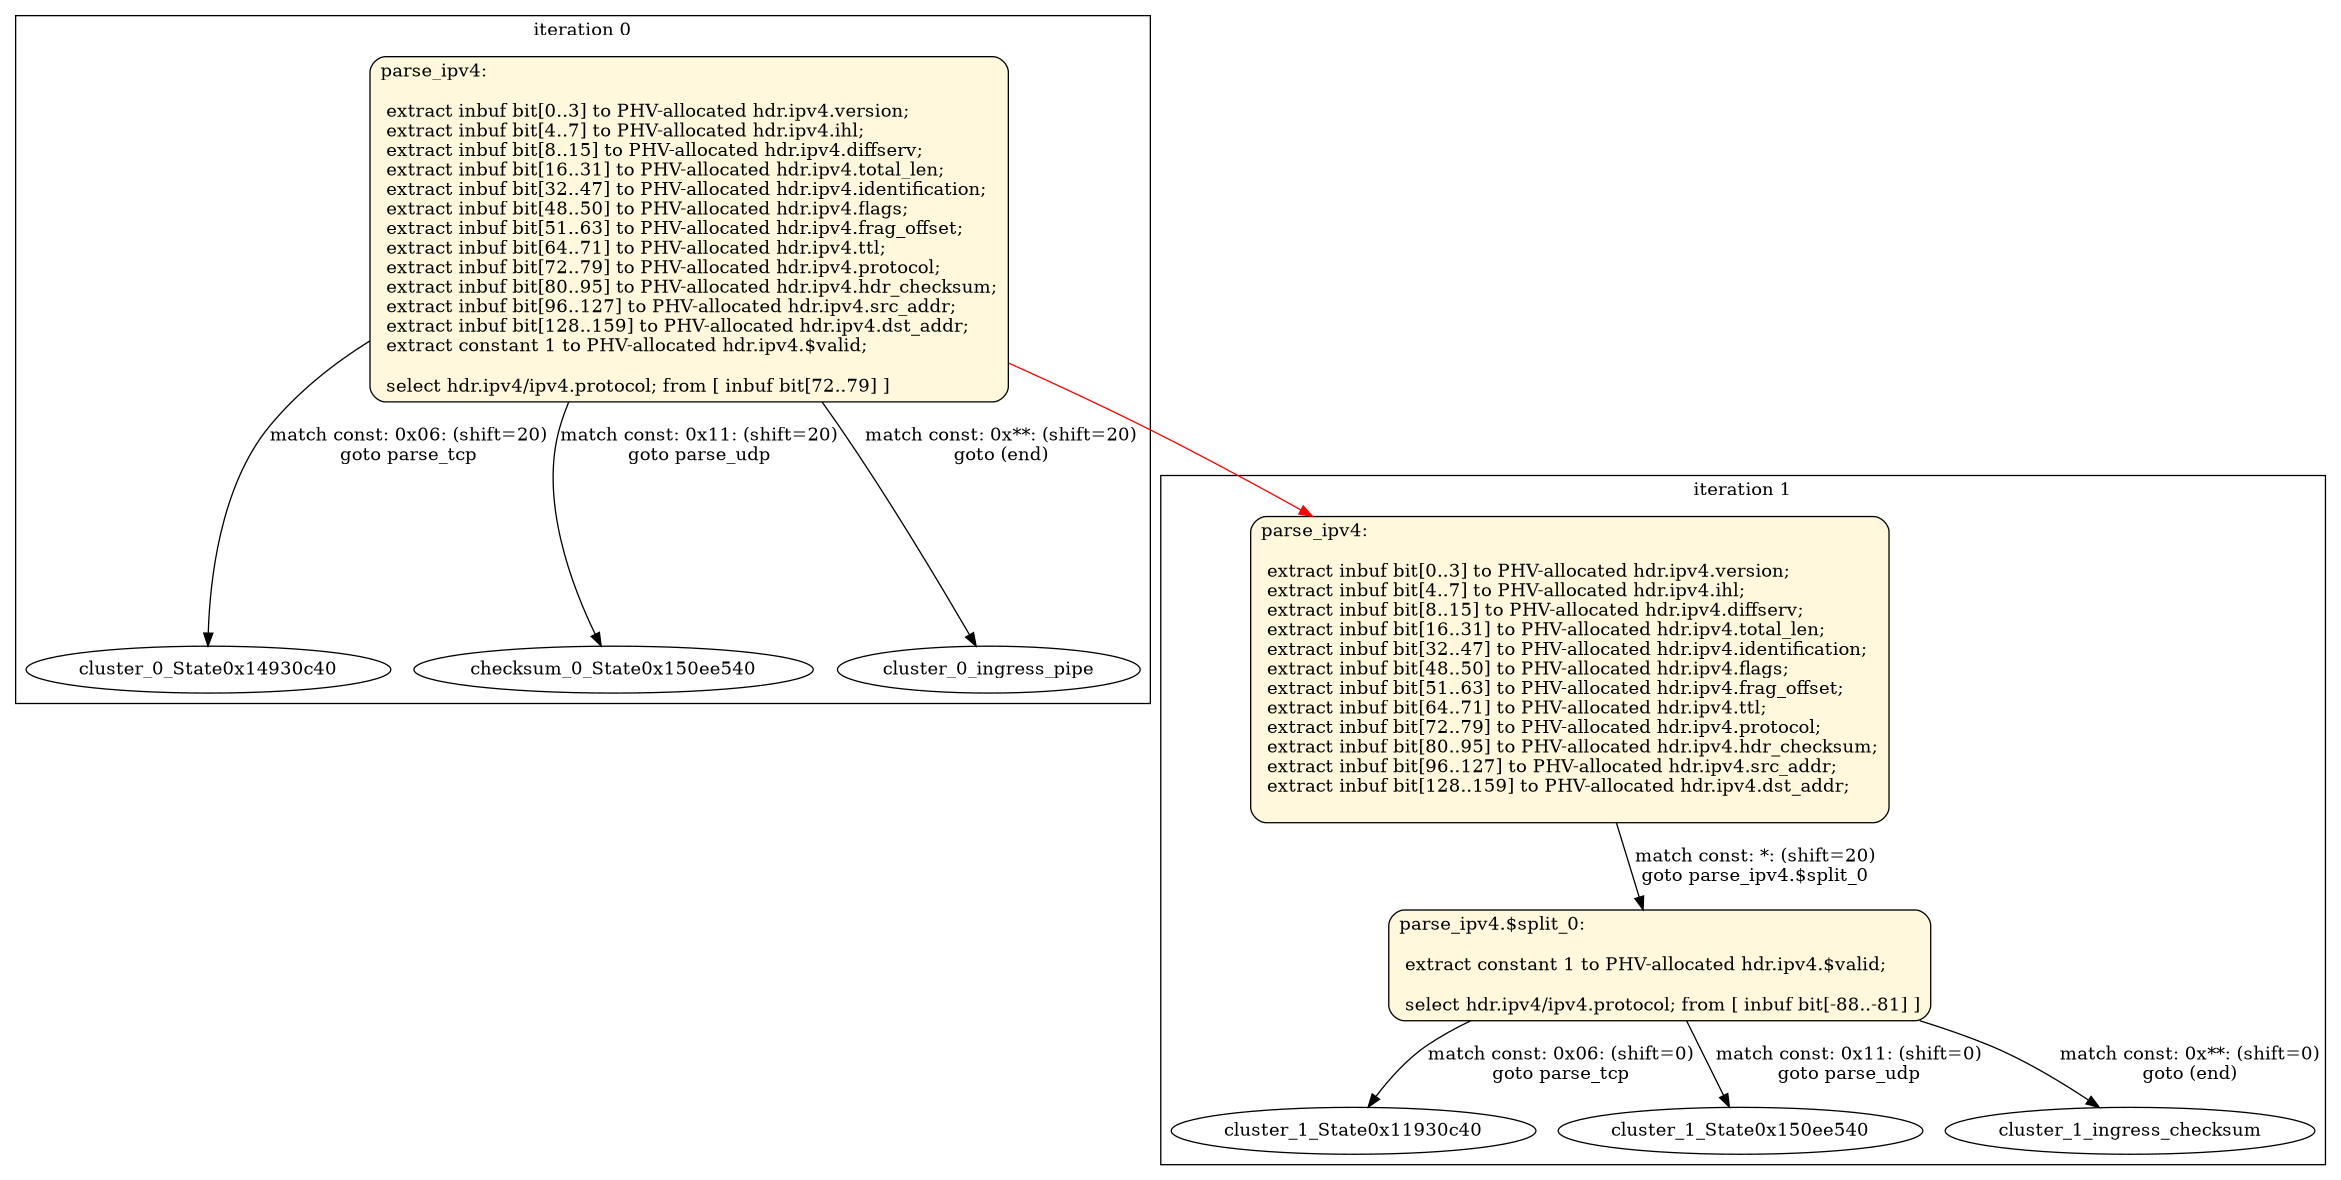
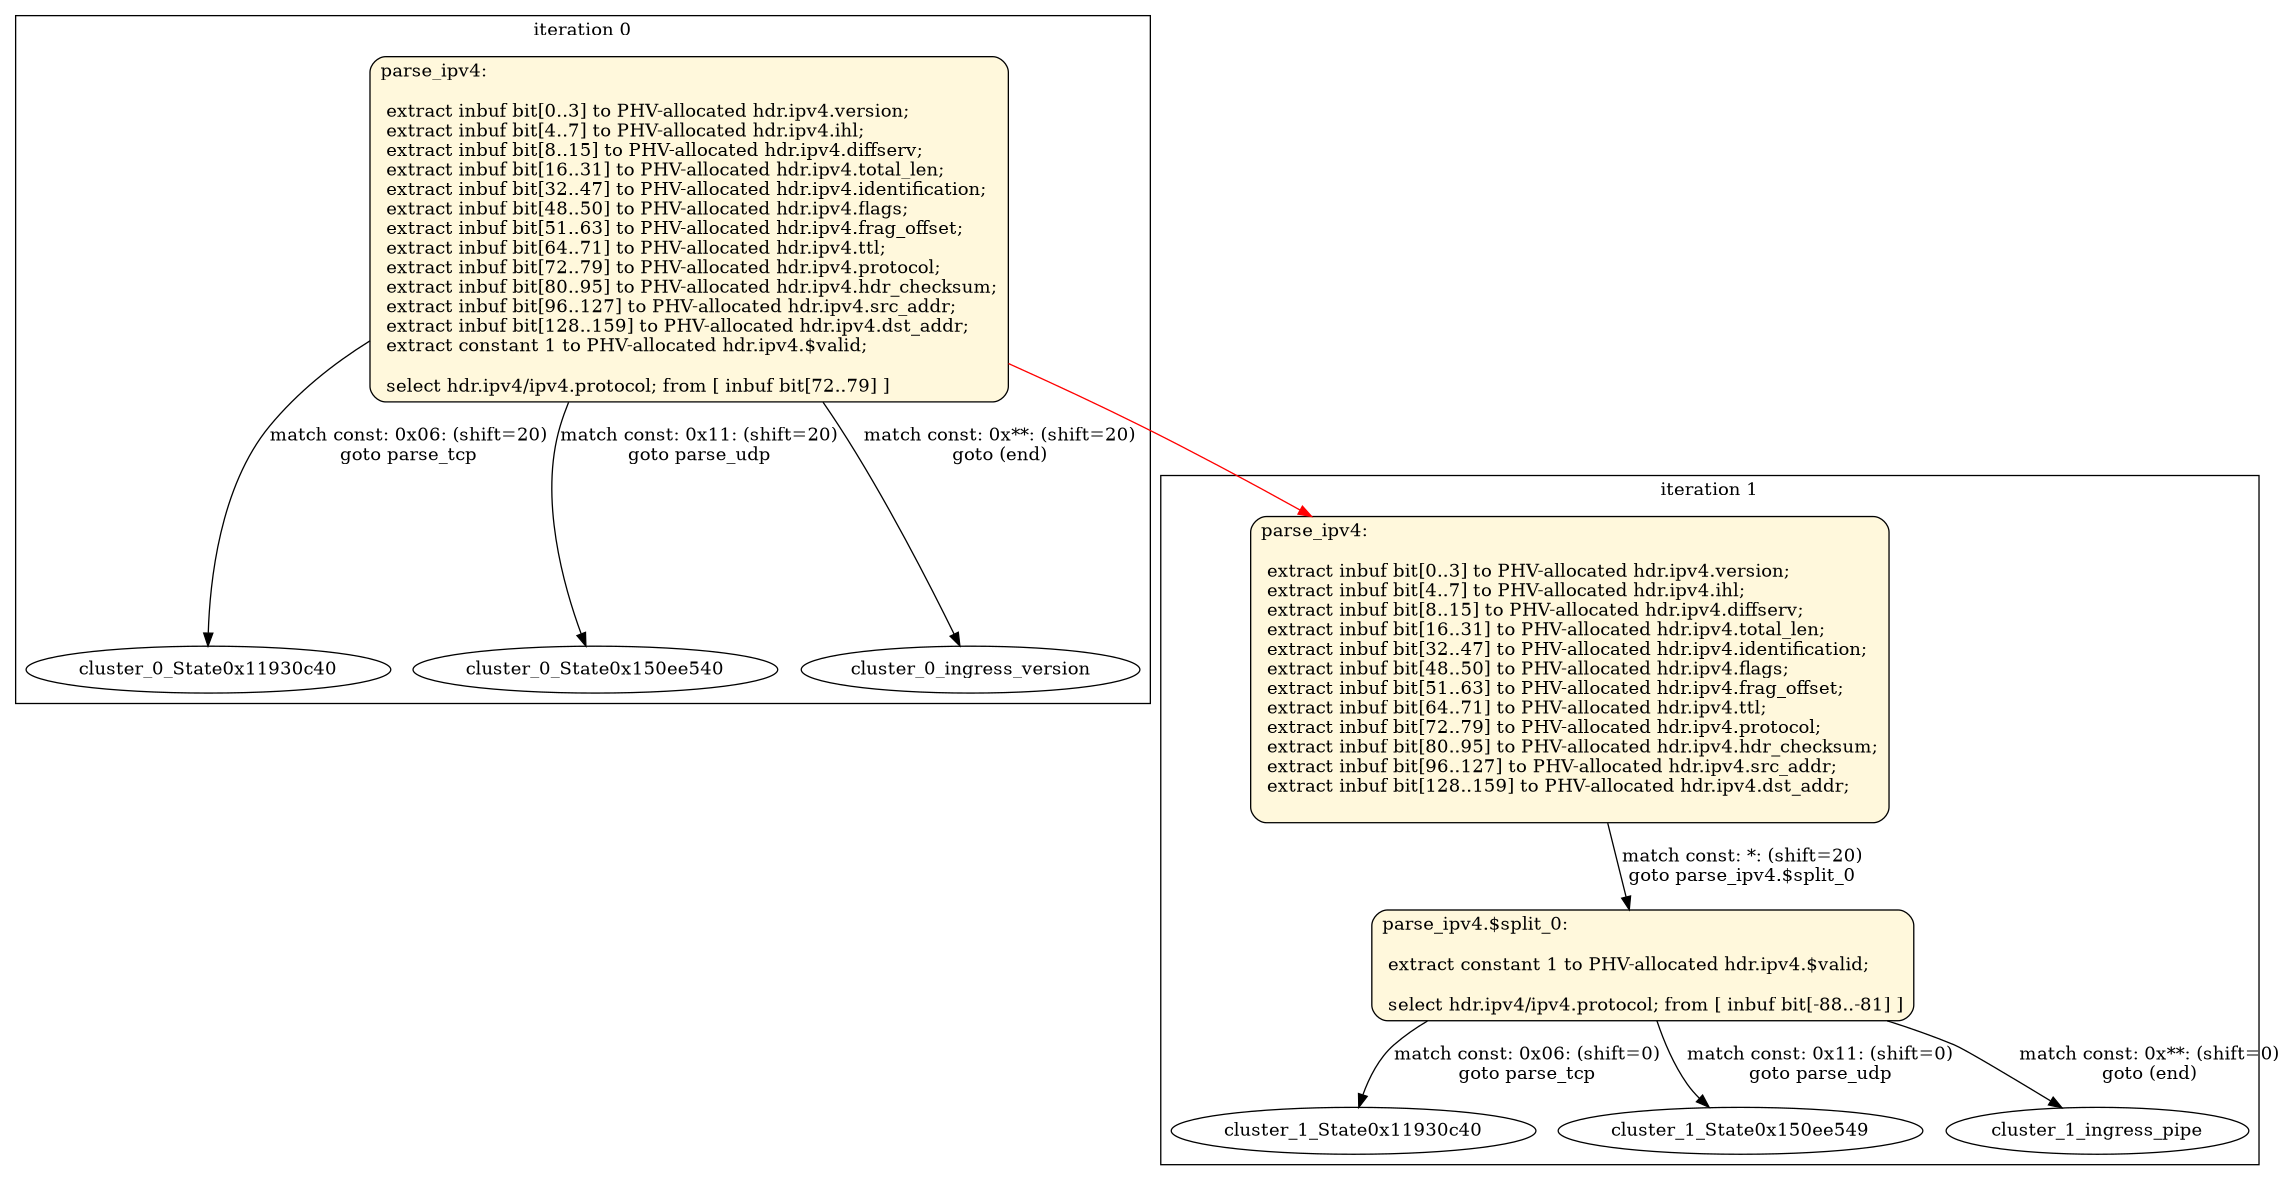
node "cluster_0_State0x14930c40": label "cluster_0_State0x14930c40" -> "cluster_0_State0x11930c40"
node "checksum_0_State0x150ee540": label "checksum_0_State0x150ee540" -> "cluster_0_State0x150ee540"
node "cluster_0_ingress_pipe": label "cluster_0_ingress_pipe" -> "cluster_0_ingress_version"
node "cluster_1_State0x150ee540": label "cluster_1_State0x150ee540" -> "cluster_1_State0x150ee549"
node "cluster_1_ingress_checksum": label "cluster_1_ingress_checksum" -> "cluster_1_ingress_pipe"
